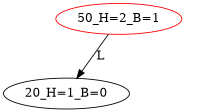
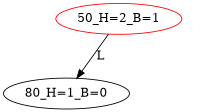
node "20_H=1_B=0": label "20_H=1_B=0" -> "80_H=1_B=0"
